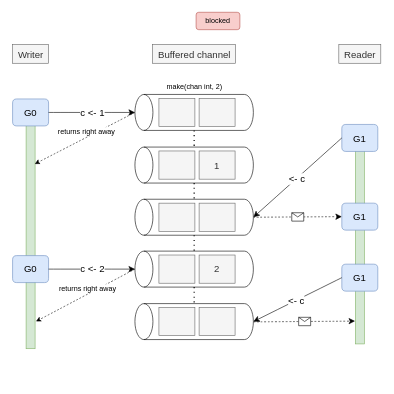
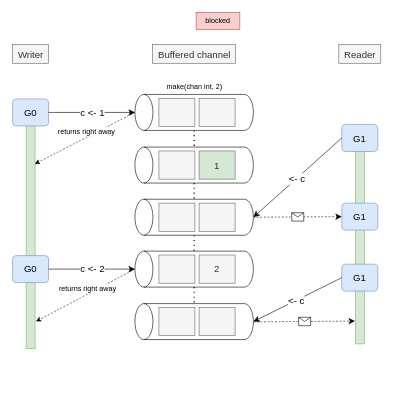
node "blocked": shape rounded rectangle -> rectangle
node "1": fillcolor #f5f5f5 -> #d5e8d4
